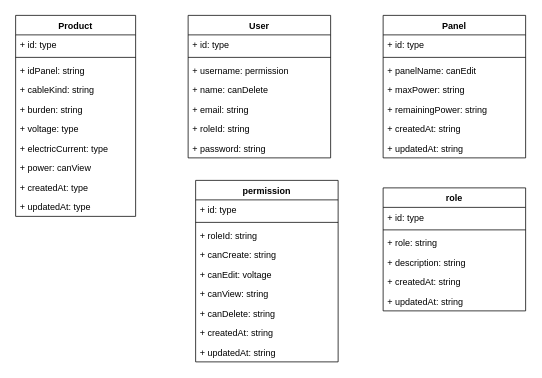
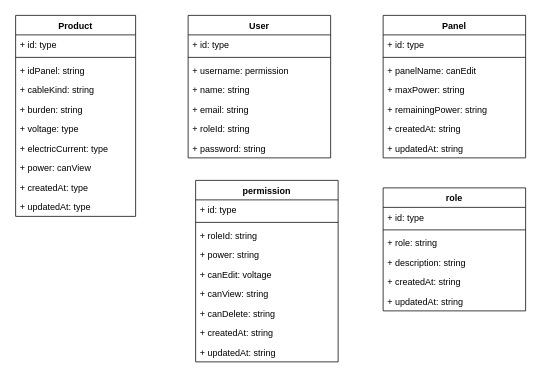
node "+ name: canDelete": label "+ name: canDelete" -> "+ name: string"
node "+ canCreate: string": label "+ canCreate: string" -> "+ power: string"
